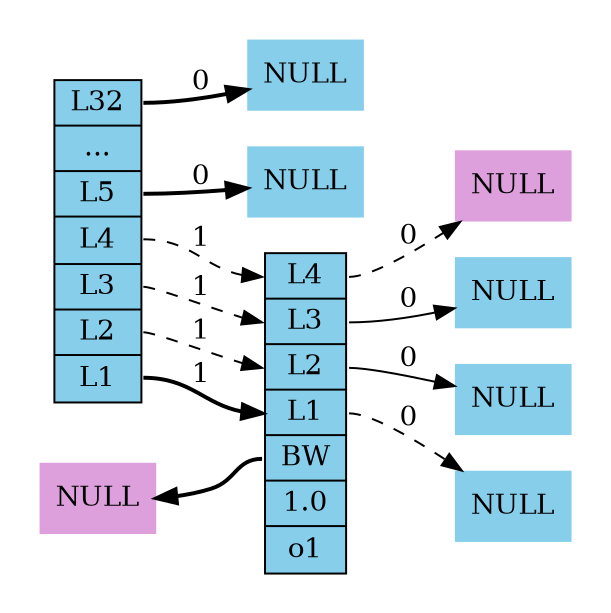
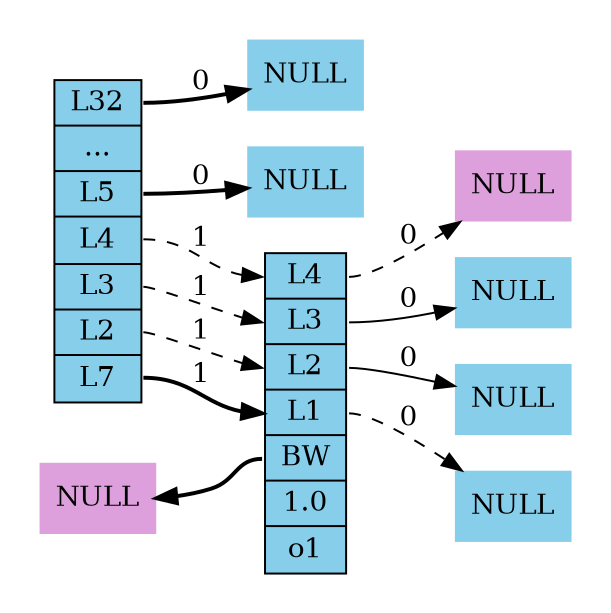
node "L32": text "L1" -> "L7"
